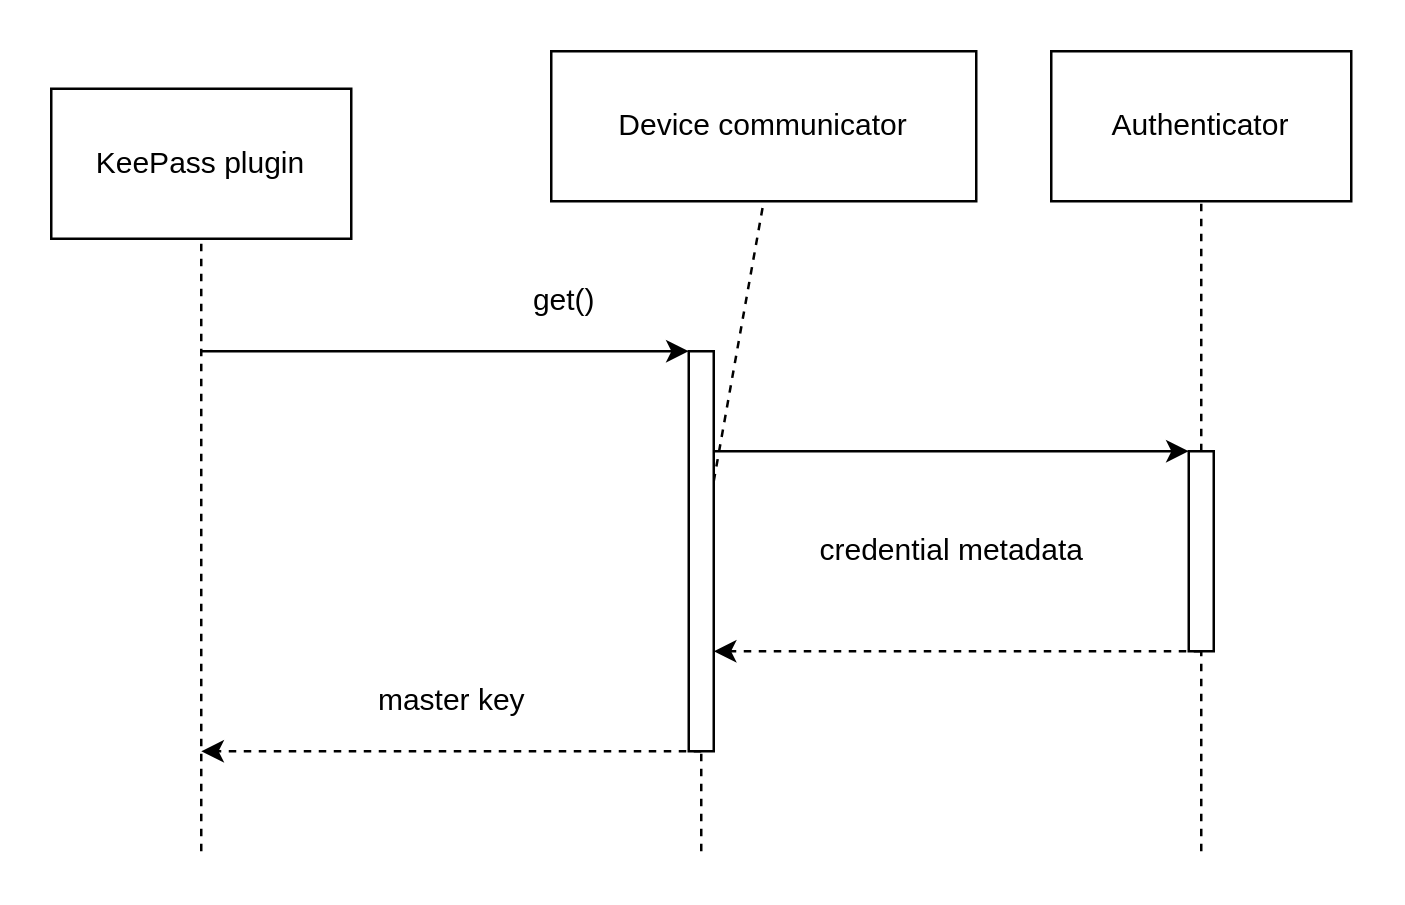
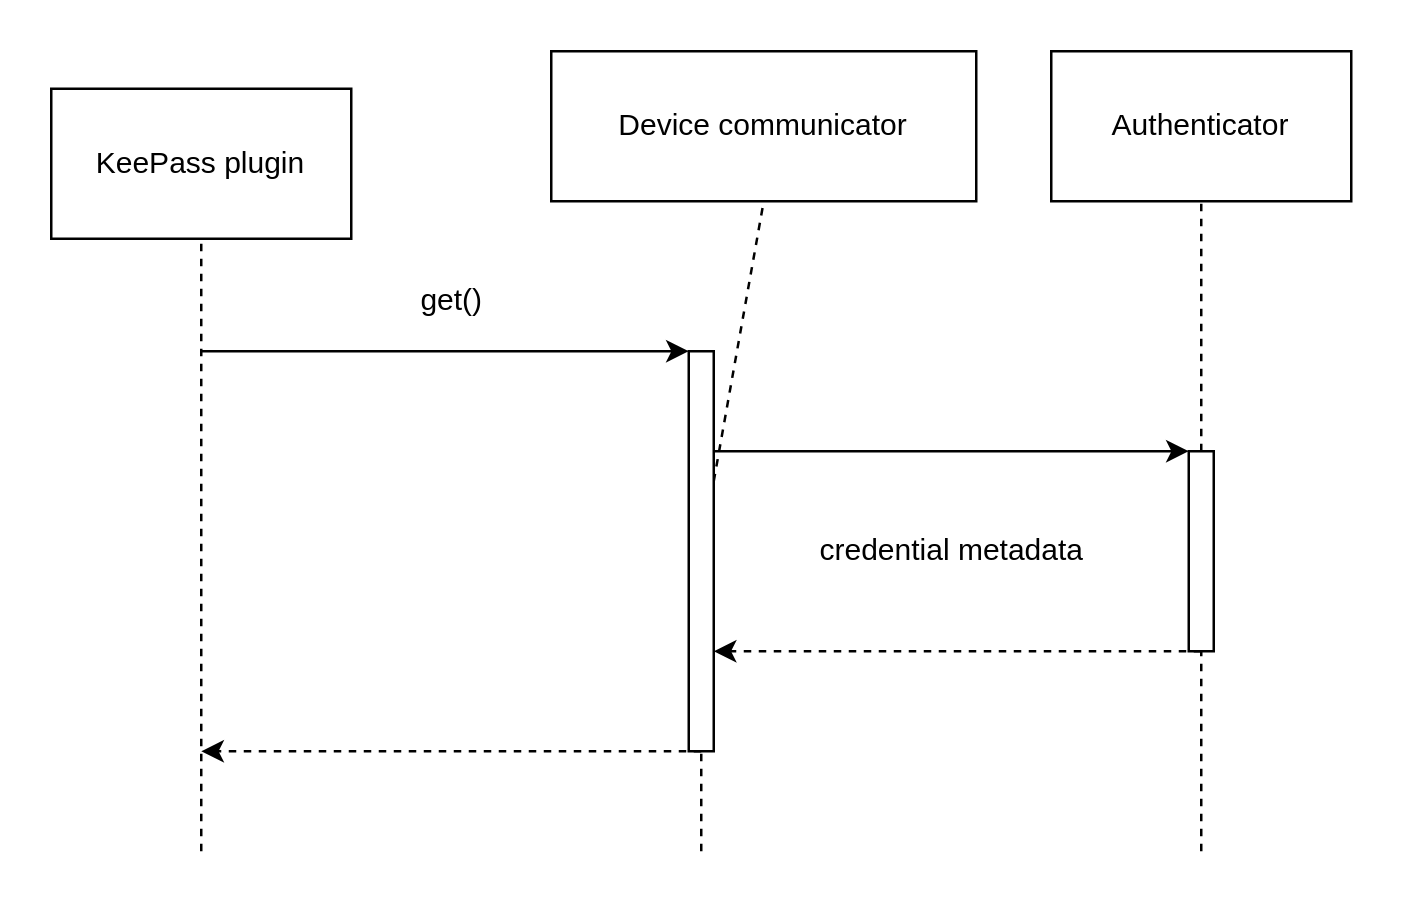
node "get()": moved (564, 301) -> (451, 301)
node "master key": removed
